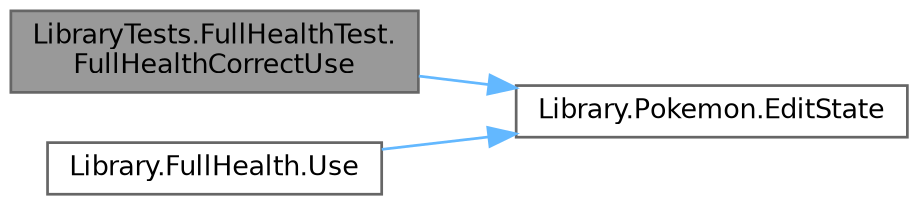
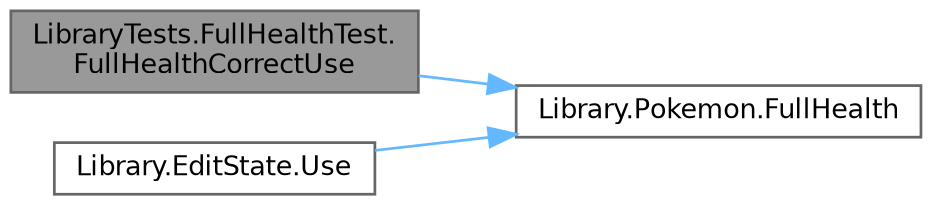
node "Library.Pokemon.EditState": label "Library.Pokemon.EditState" -> "Library.Pokemon.FullHealth"
node "Library.FullHealth.Use": label "Library.FullHealth.Use" -> "Library.EditState.Use"
